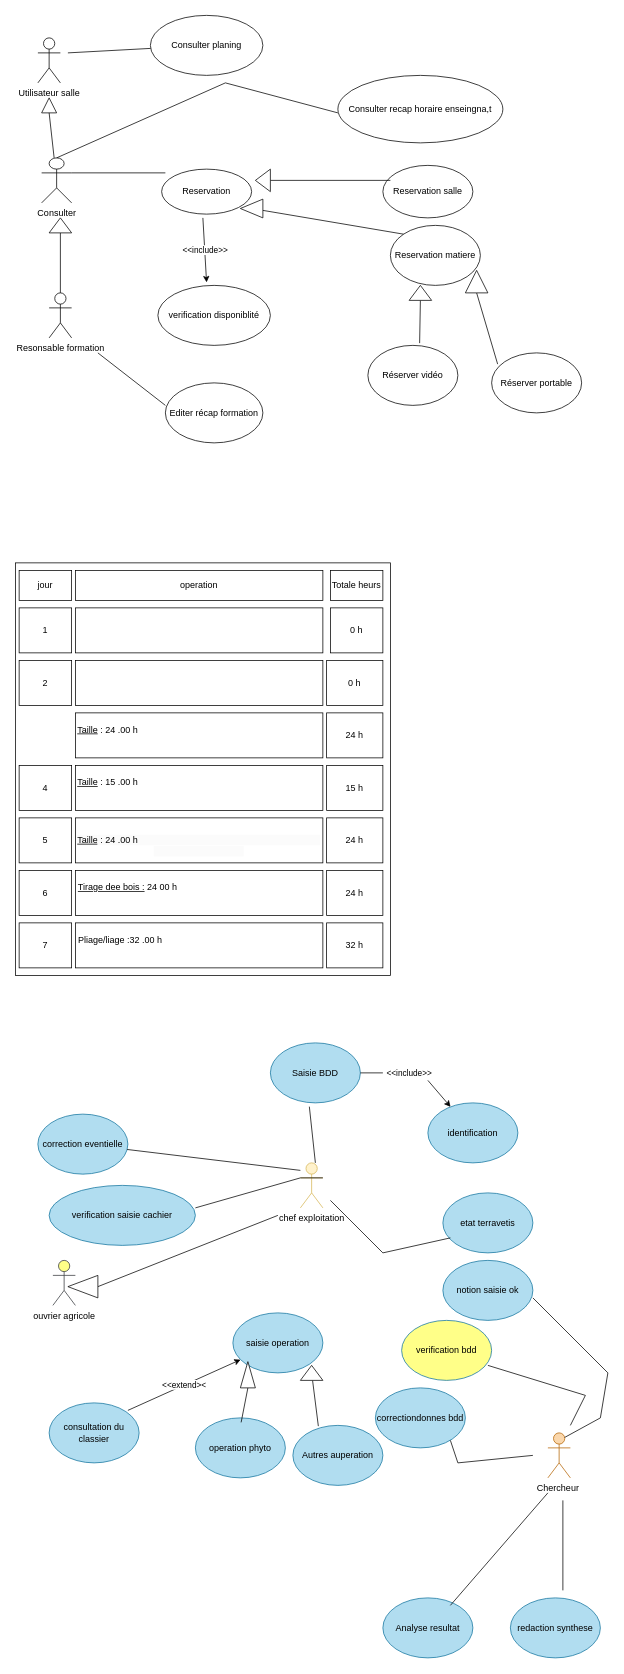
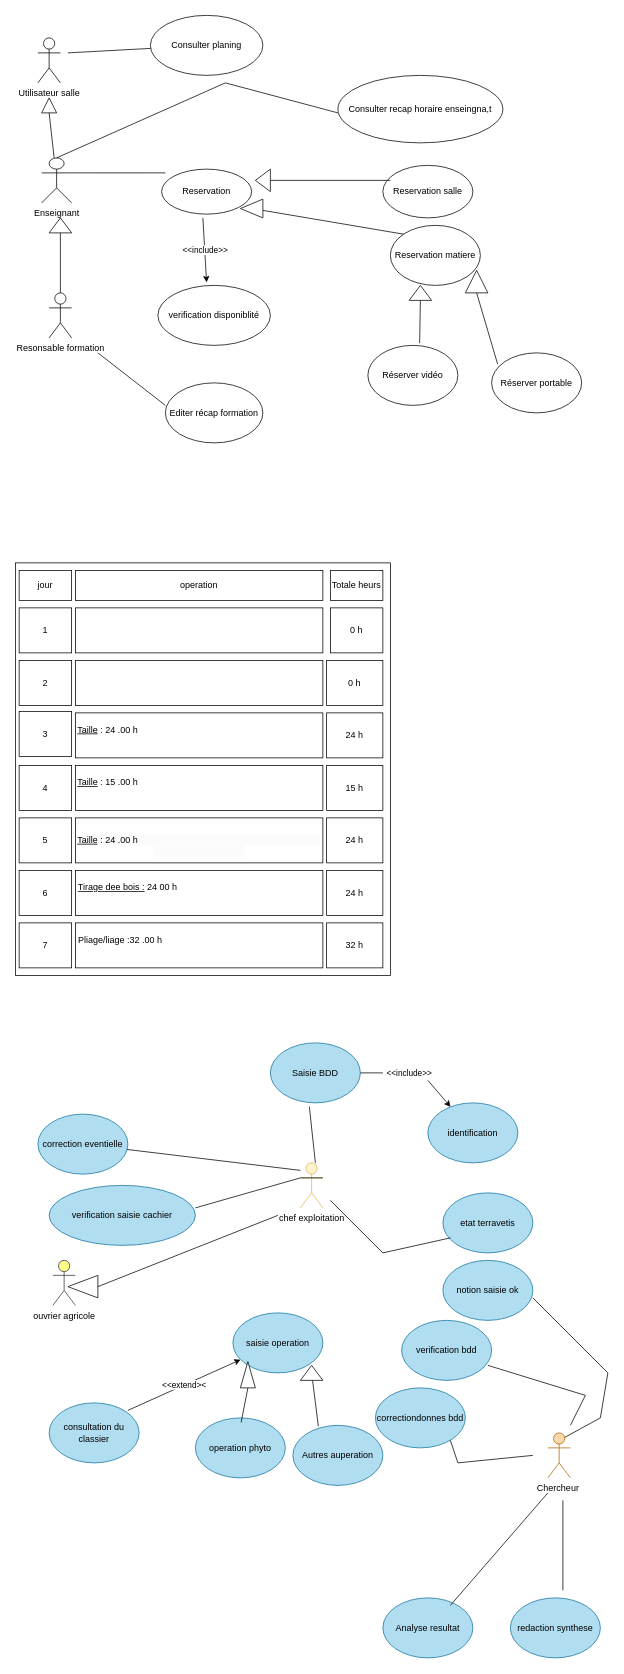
node "Consulter": label "Consulter" -> "Enseignant"
node "3": added
node "verification bdd": fillcolor #ffff88 -> #b1ddf0
